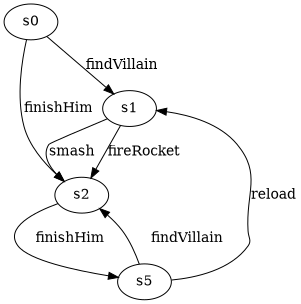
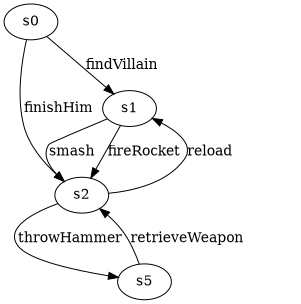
edge "s5" -> "s1": now "s2" -> "s1"
edge "s2" -> "s5": label "finishHim" -> "throwHammer"
edge "s5" -> "s2": label "findVillain" -> "retrieveWeapon"
